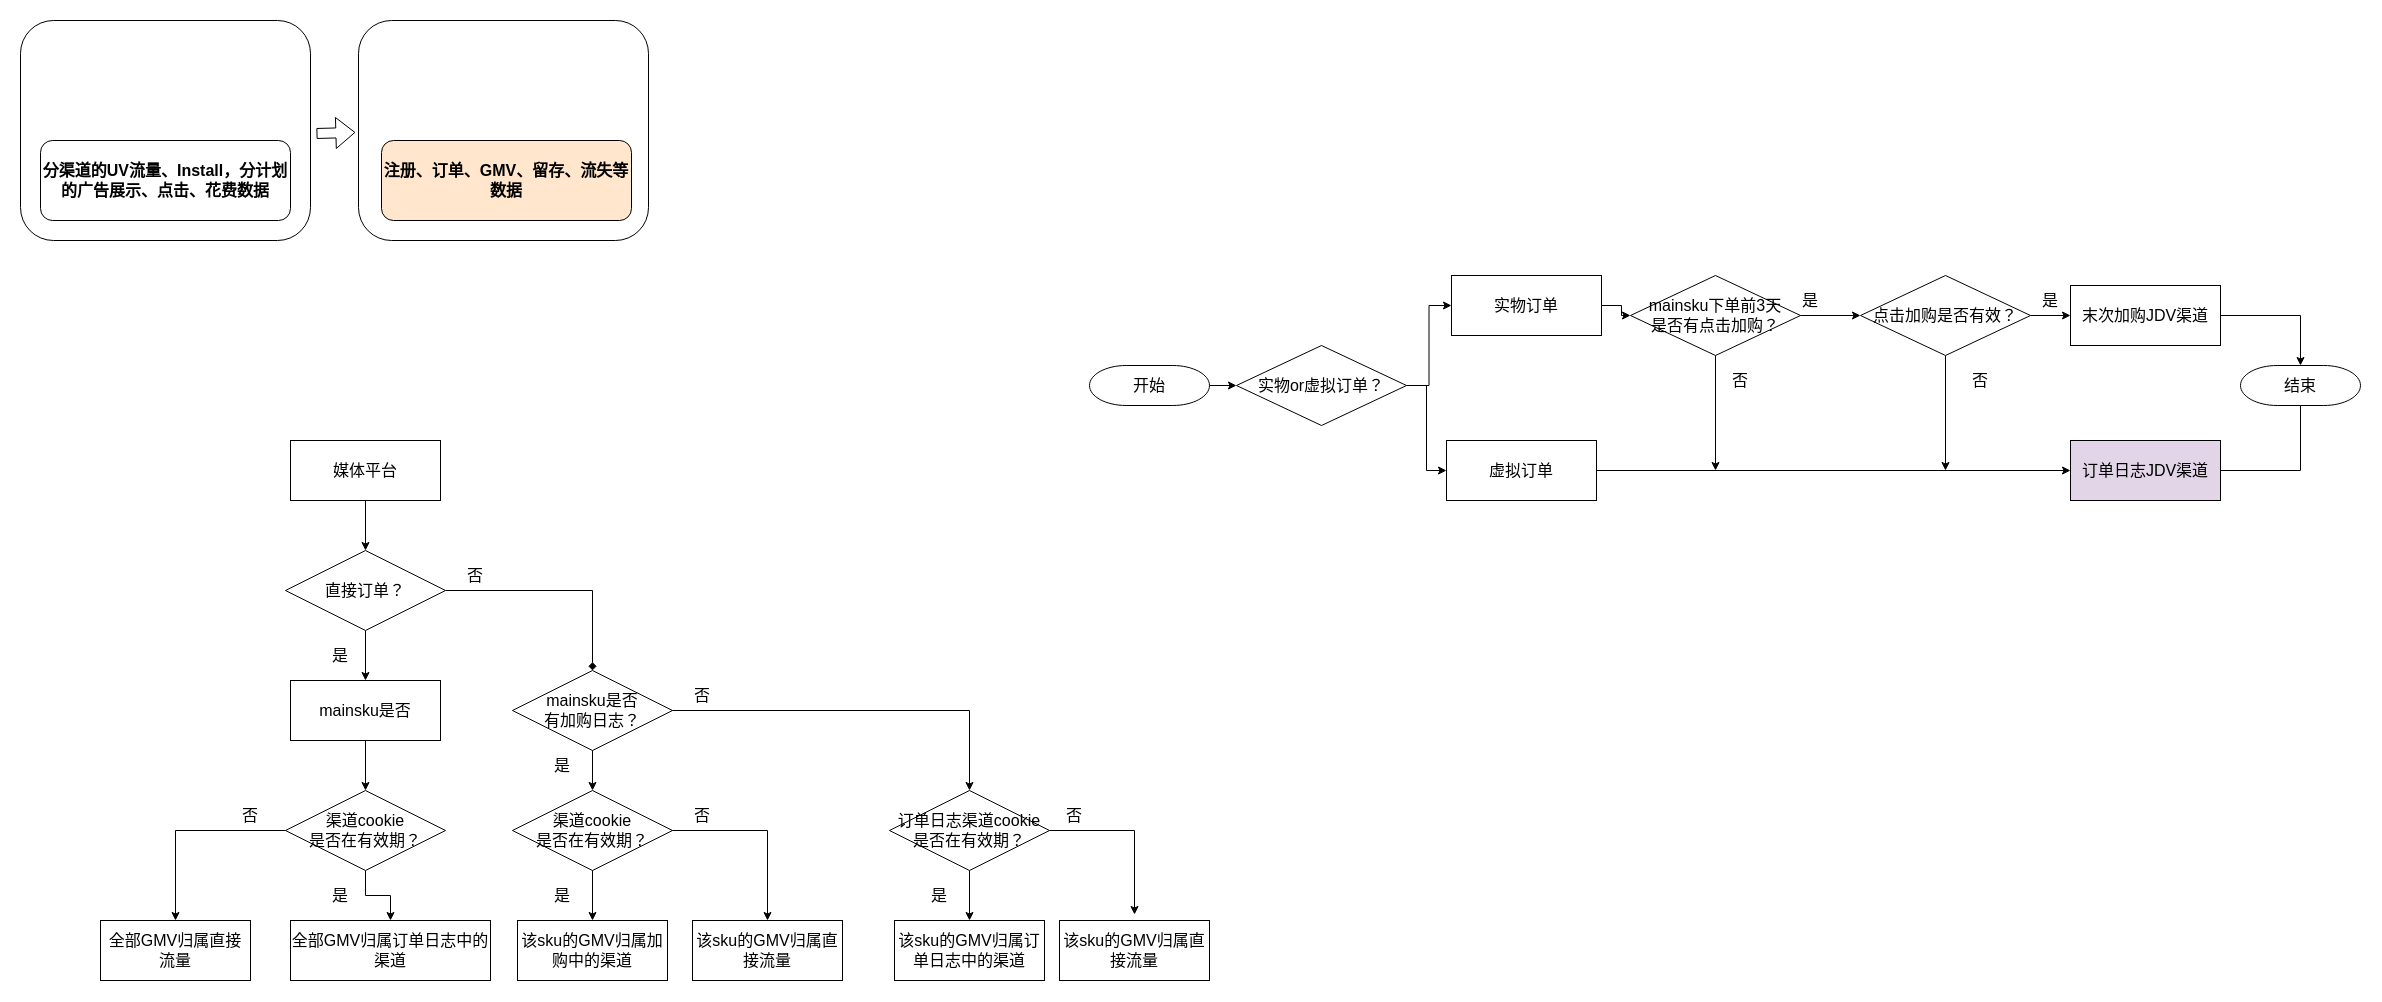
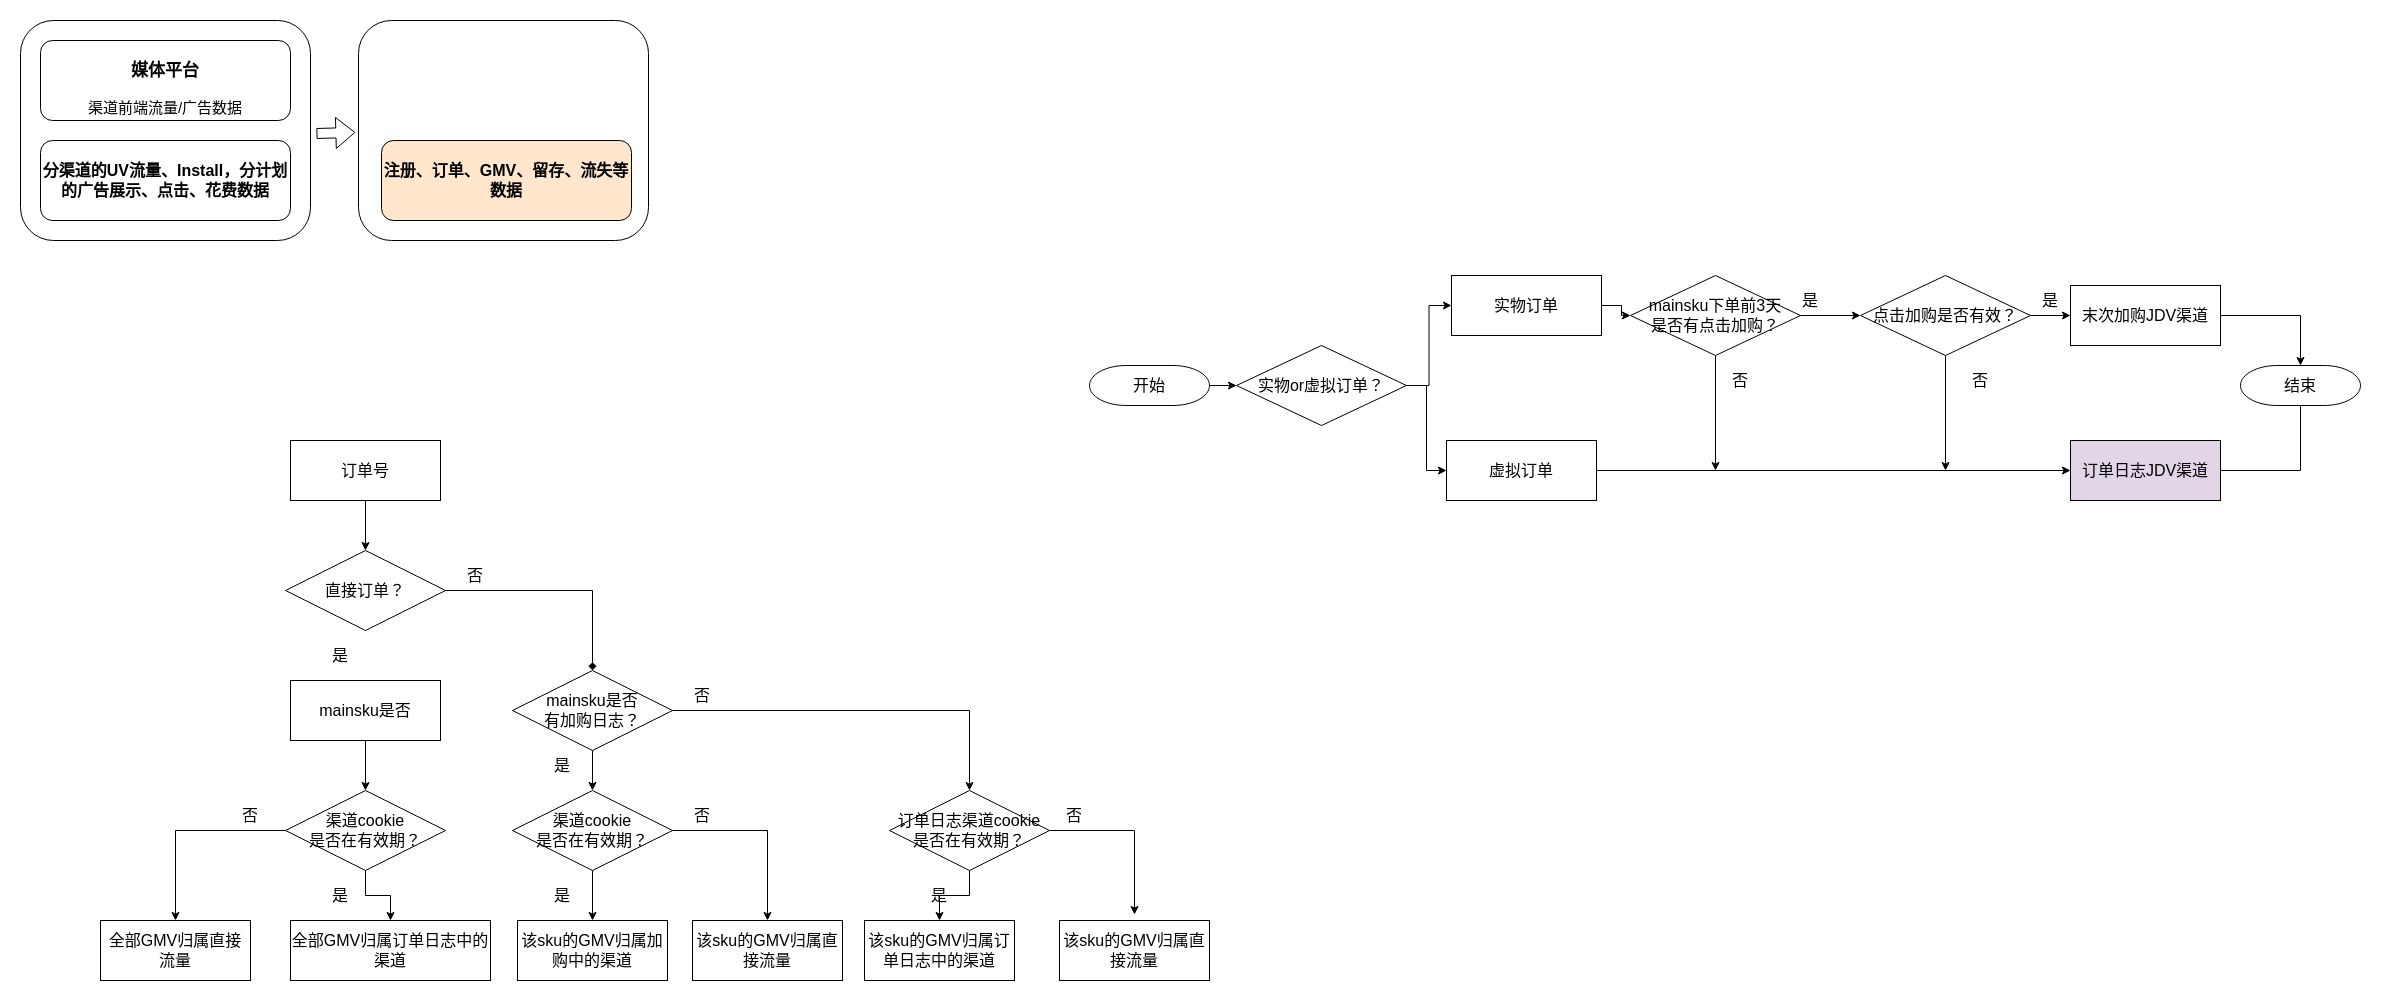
node "媒体平台 渠道前端流量/广告数据": added
node "媒体平台": label "媒体平台" -> "订单号"
edge "直接订单？" -> "mainsku是否": removed
node "该sku的GMV归属订单日志中的渠道": moved (970, 951) -> (940, 951)
